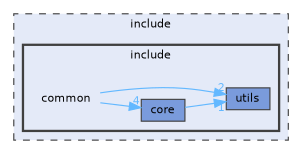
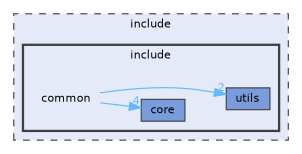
edge "core" -> "utils": removed
